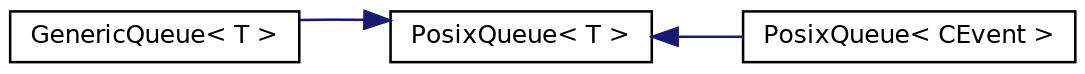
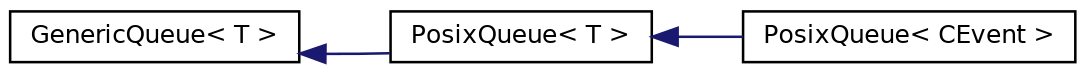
edge "GenericQueue< T >" -> "PosixQueue< T >": reversed
